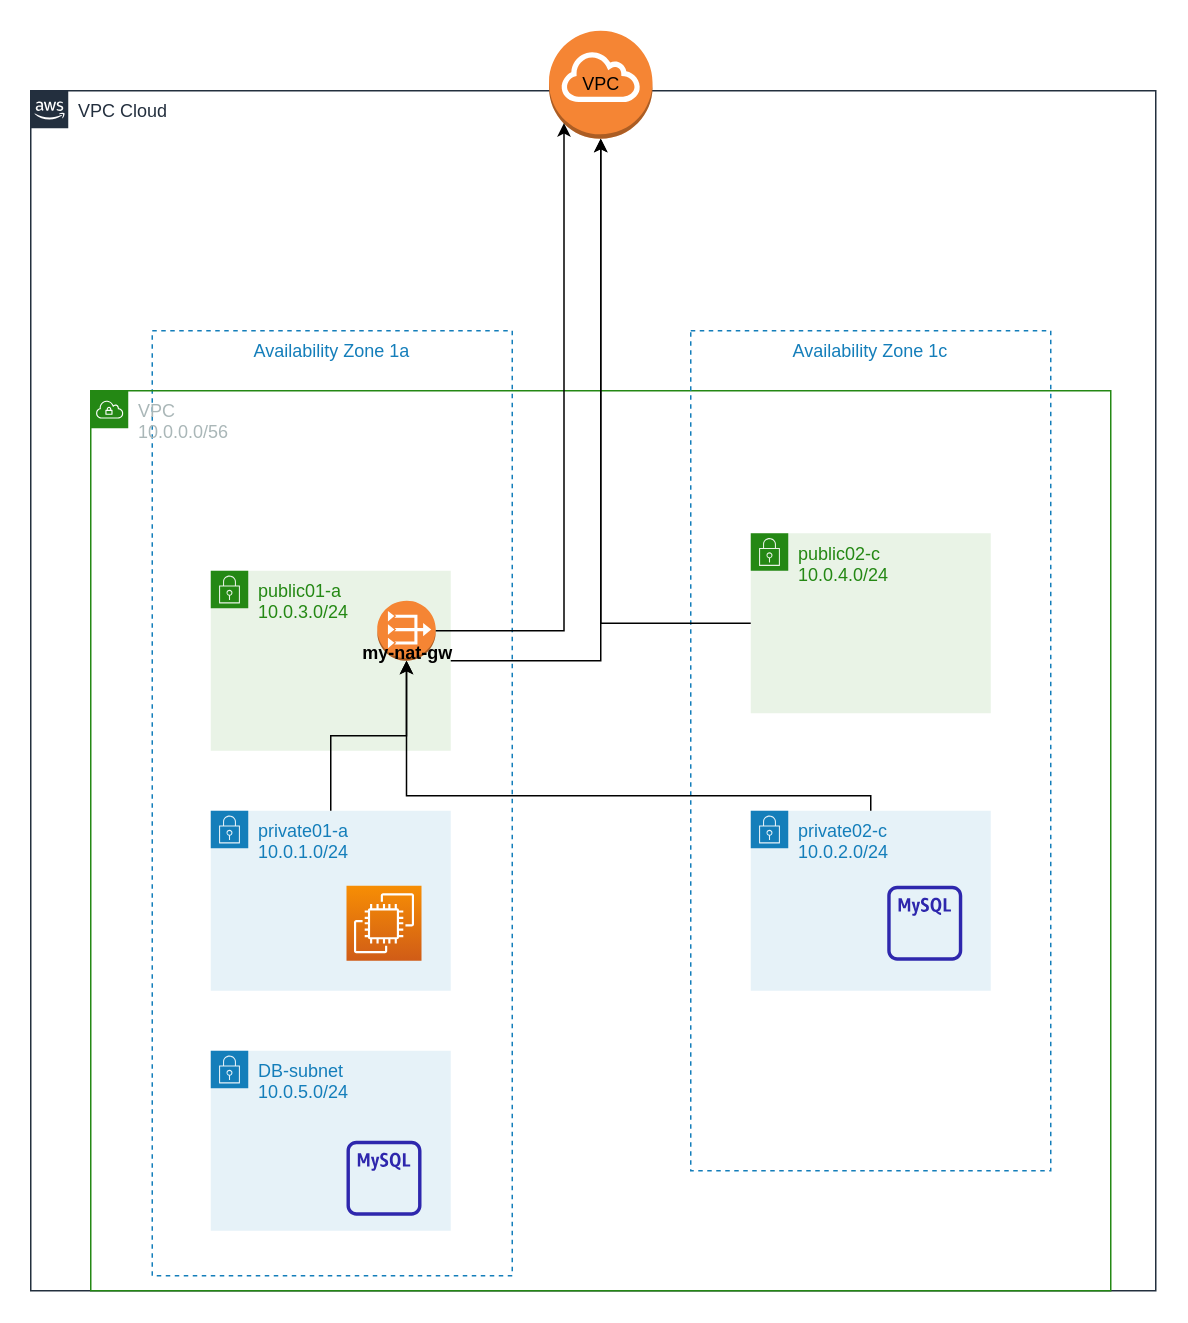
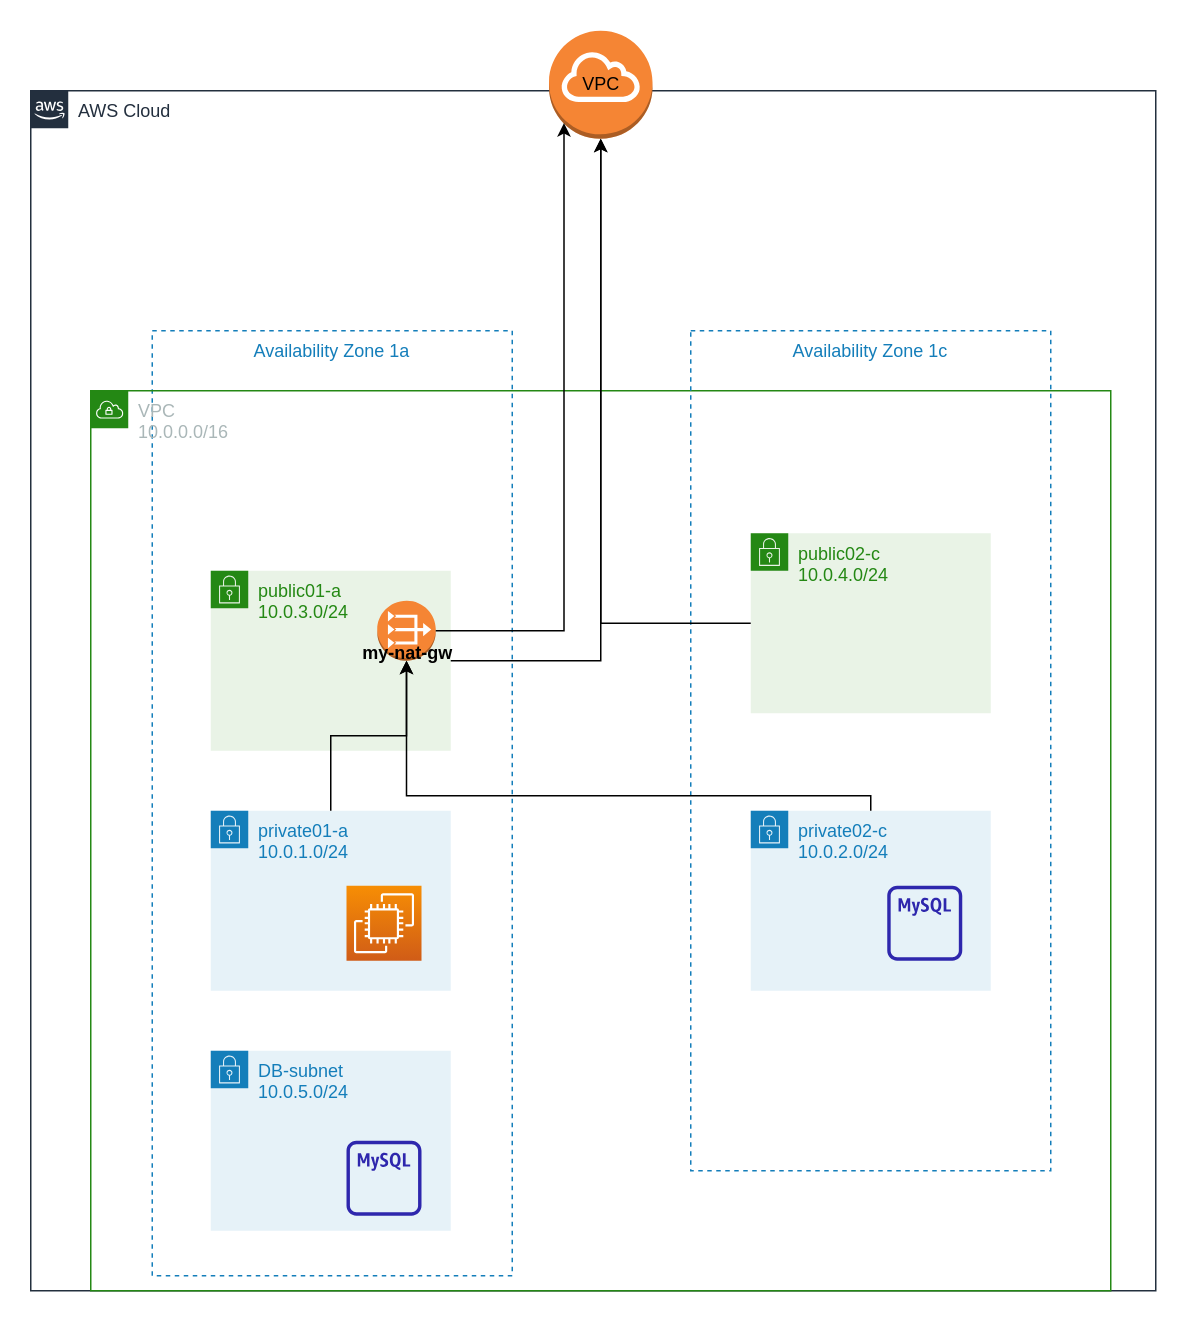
node "VPC Cloud": label "VPC Cloud" -> "AWS Cloud"
node "VPC 10.0.0.0/56": label "VPC 10.0.0.0/56" -> "VPC 10.0.0.0/16"
